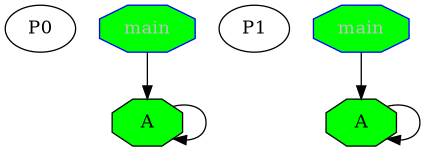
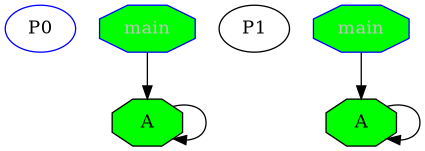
node "P0": color black -> blue
